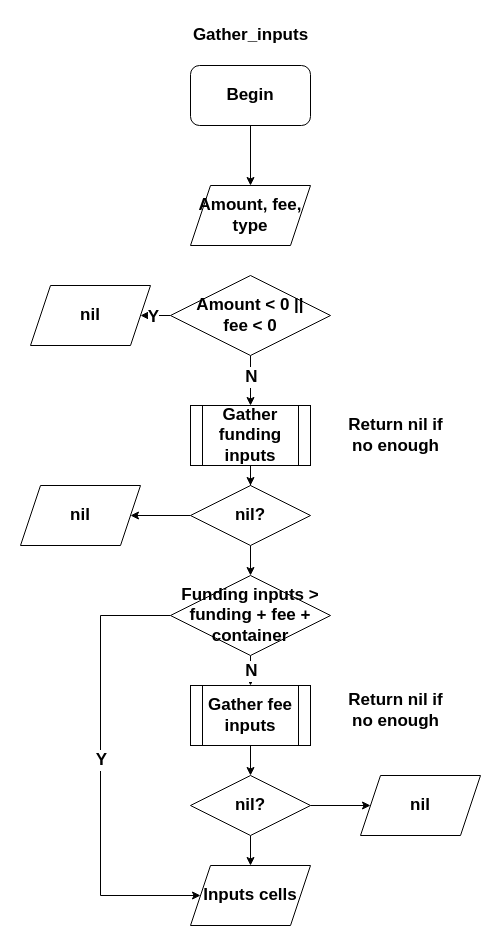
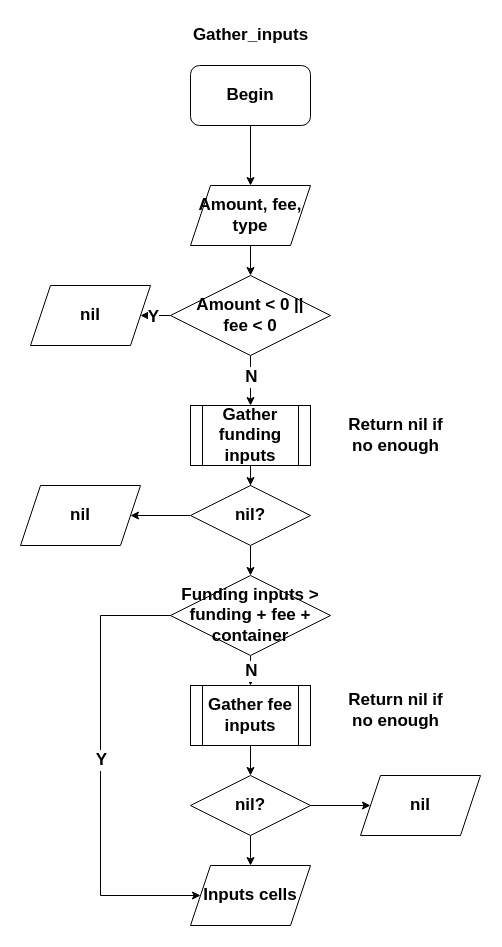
edge "Amount, fee, type" -> "Amount < 0 ||fee < 0": added
